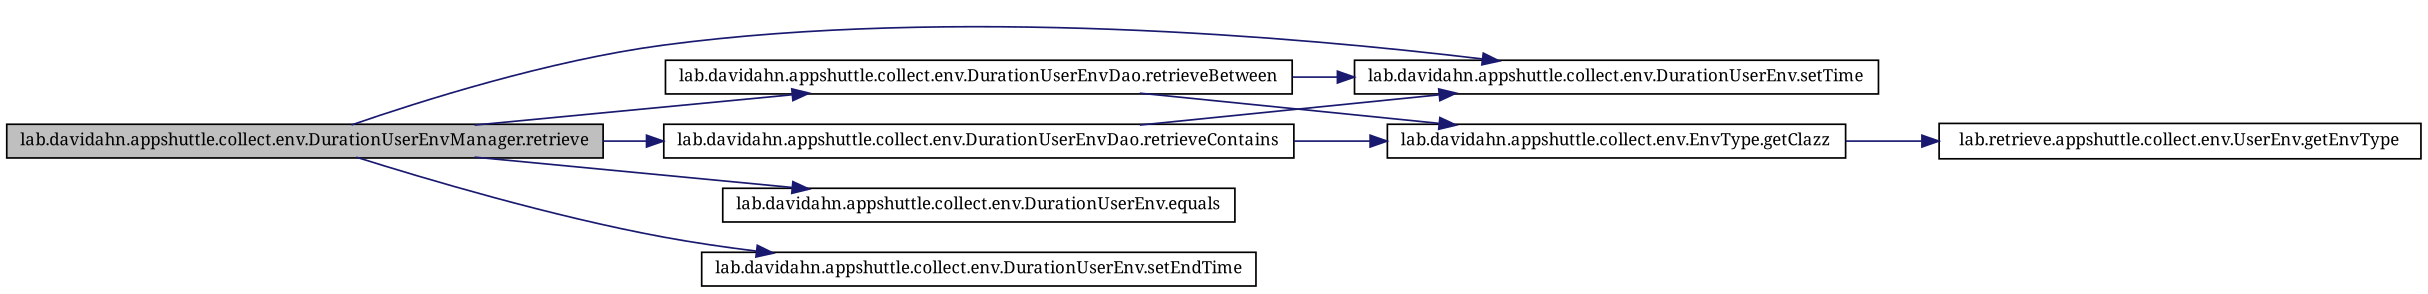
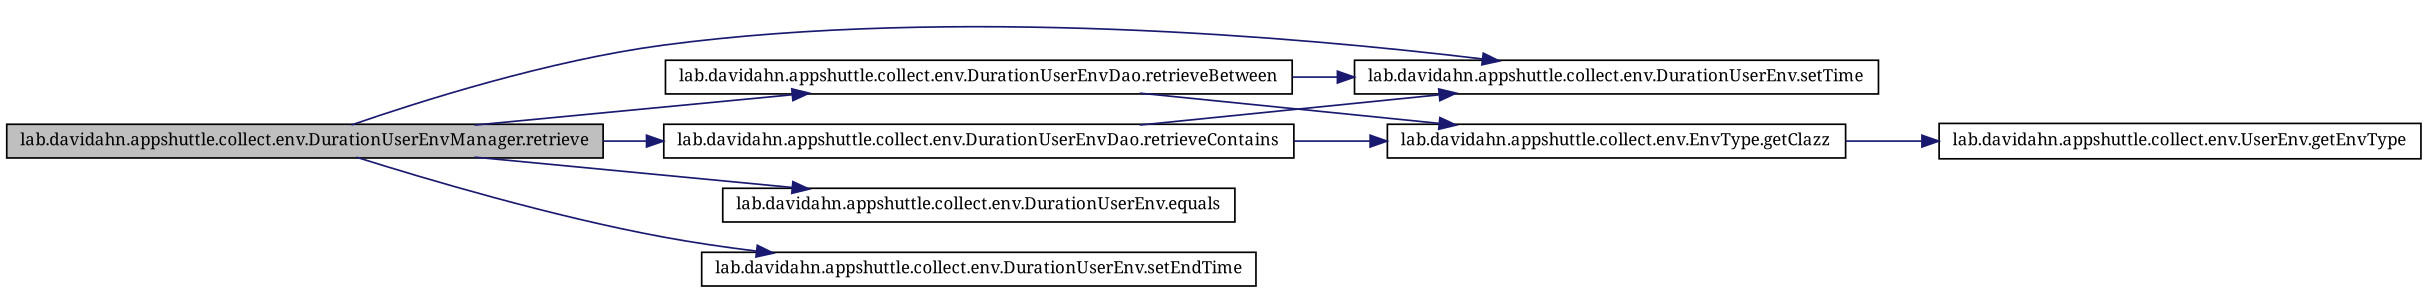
node "lab.retrieve.appshuttle.collect.env.UserEnv.getEnvType": label "lab.retrieve.appshuttle.collect.env.UserEnv.getEnvType" -> "lab.davidahn.appshuttle.collect.env.UserEnv.getEnvType"
